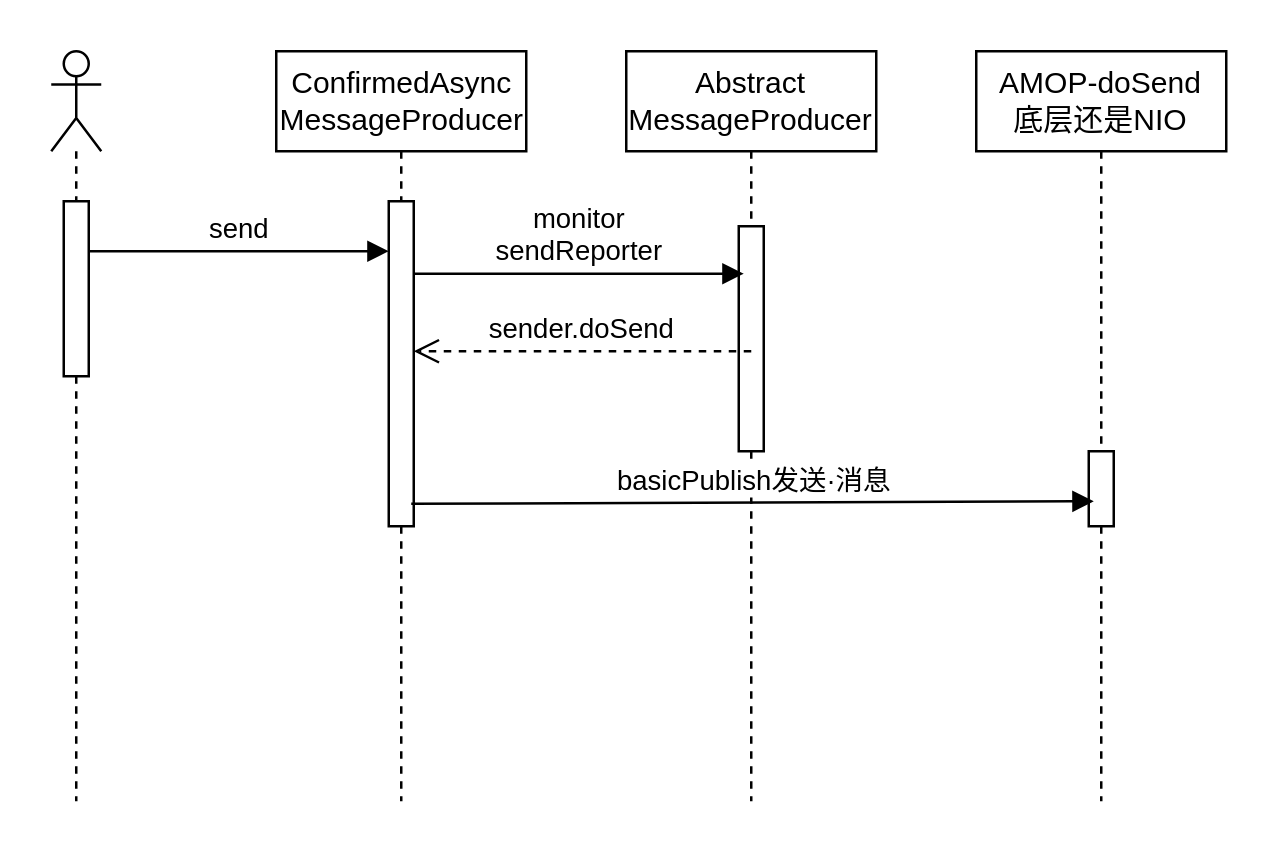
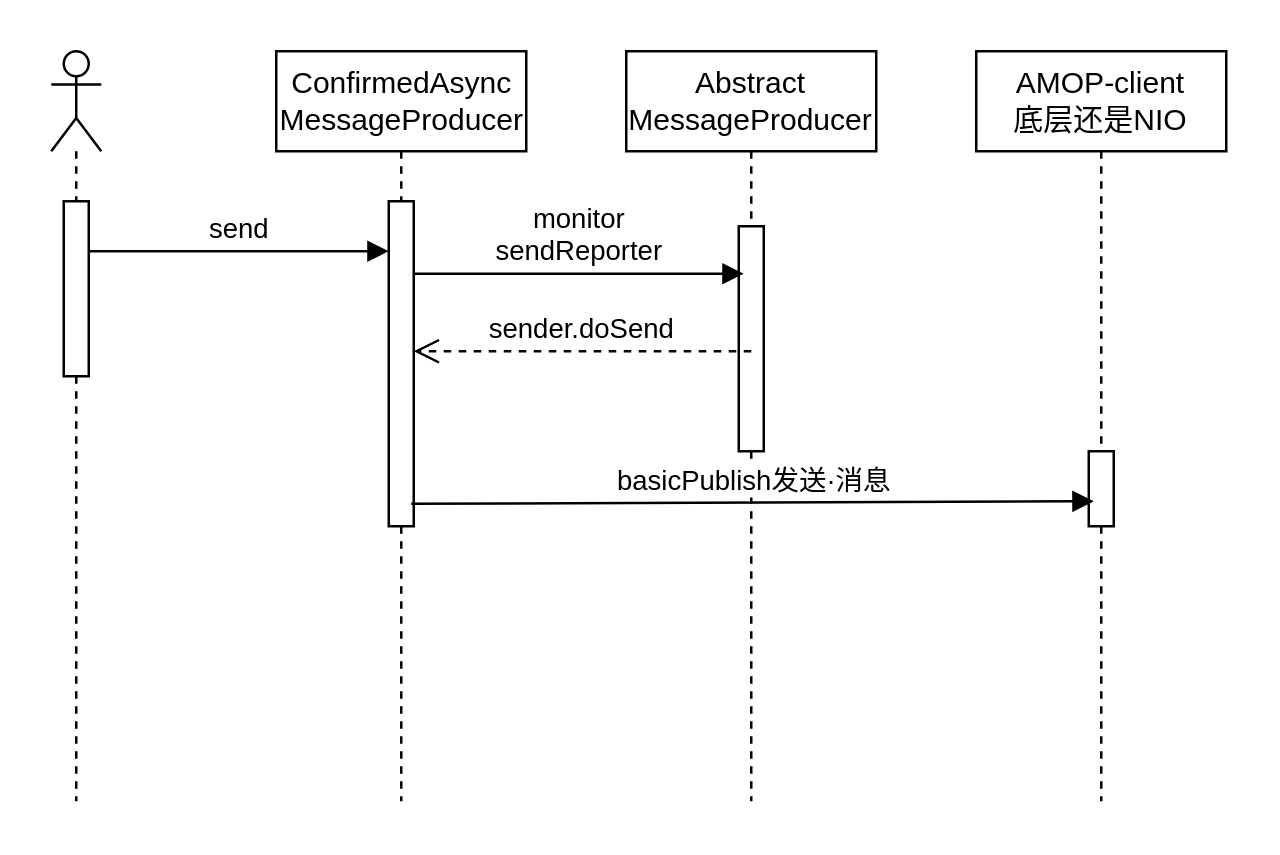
node "AMOP-doSend 底层还是NIO": label "AMOP-doSend 底层还是NIO" -> "AMOP-client 底层还是NIO"
